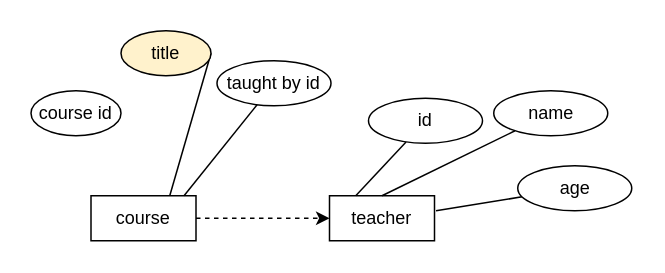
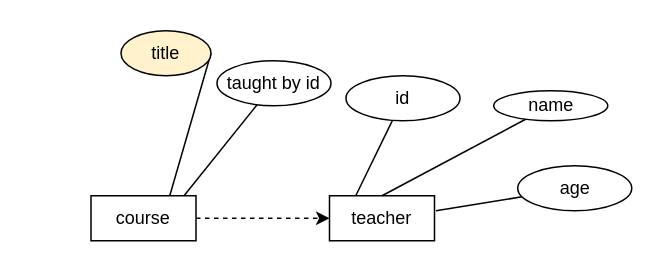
node "course id": removed
node "name": size 114x45 -> 114x30
node "id": moved (425, 121) -> (403, 98)
